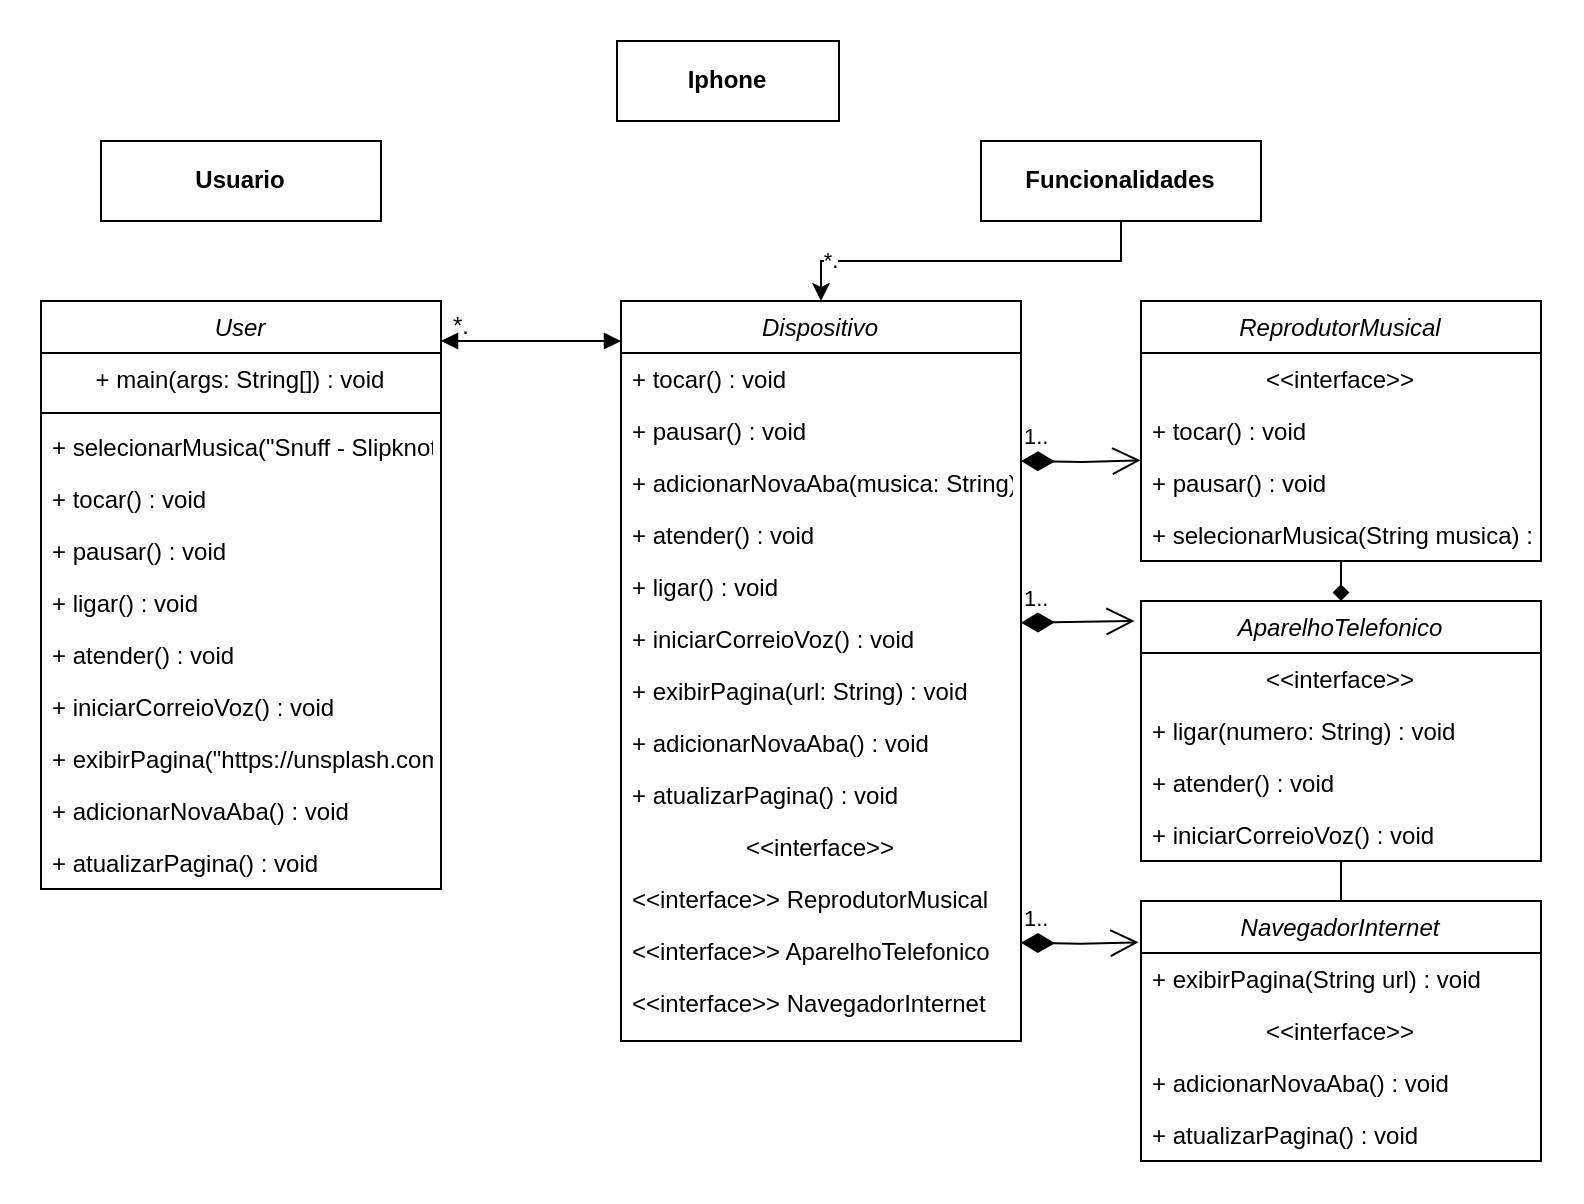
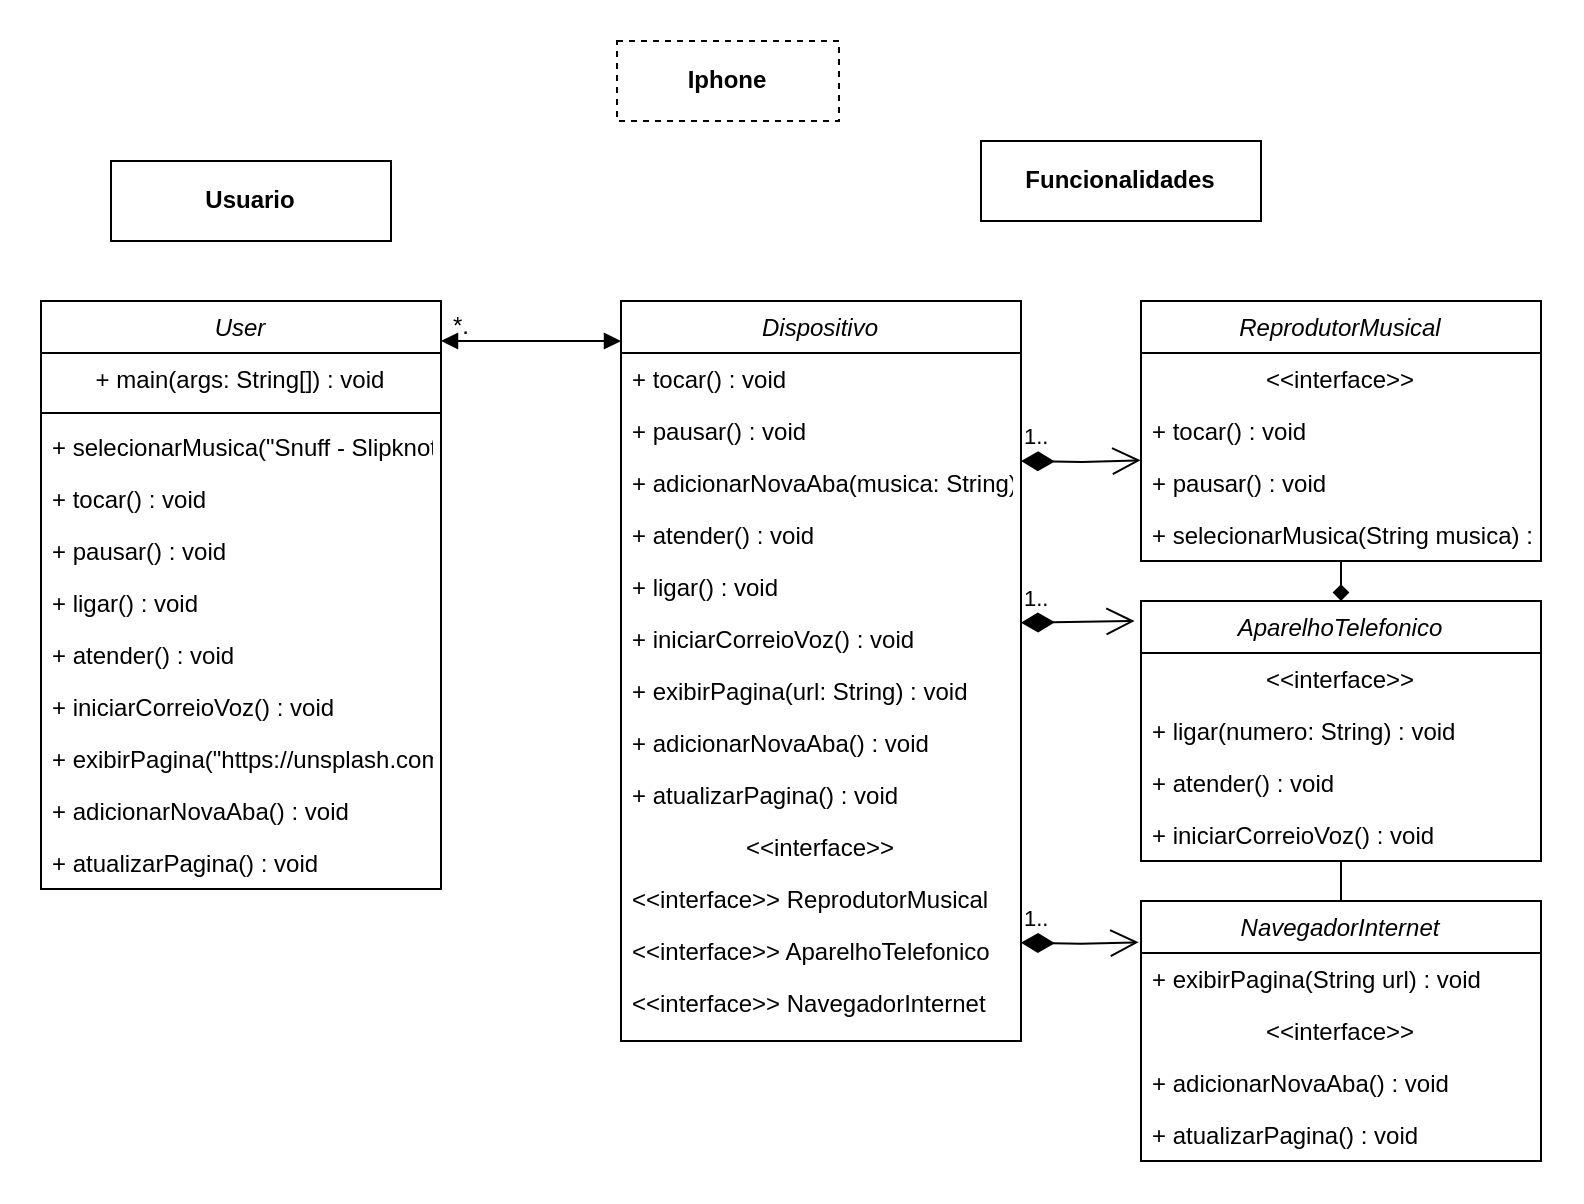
node "Iphone": style solid -> dashed
node "Usuario": moved (241, 181) -> (251, 201)
edge "Funcionalidades" -> "Dispositivo": removed, label "*."
